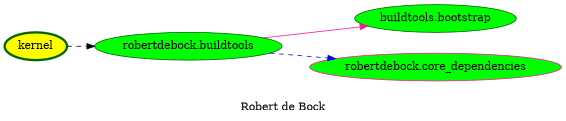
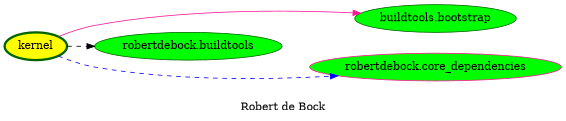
edge "robertdebock.buildtools" -> "buildtools.bootstrap": now "kernel" -> "buildtools.bootstrap"
edge "robertdebock.buildtools" -> "robertdebock.core_dependencies": now "kernel" -> "robertdebock.core_dependencies"
